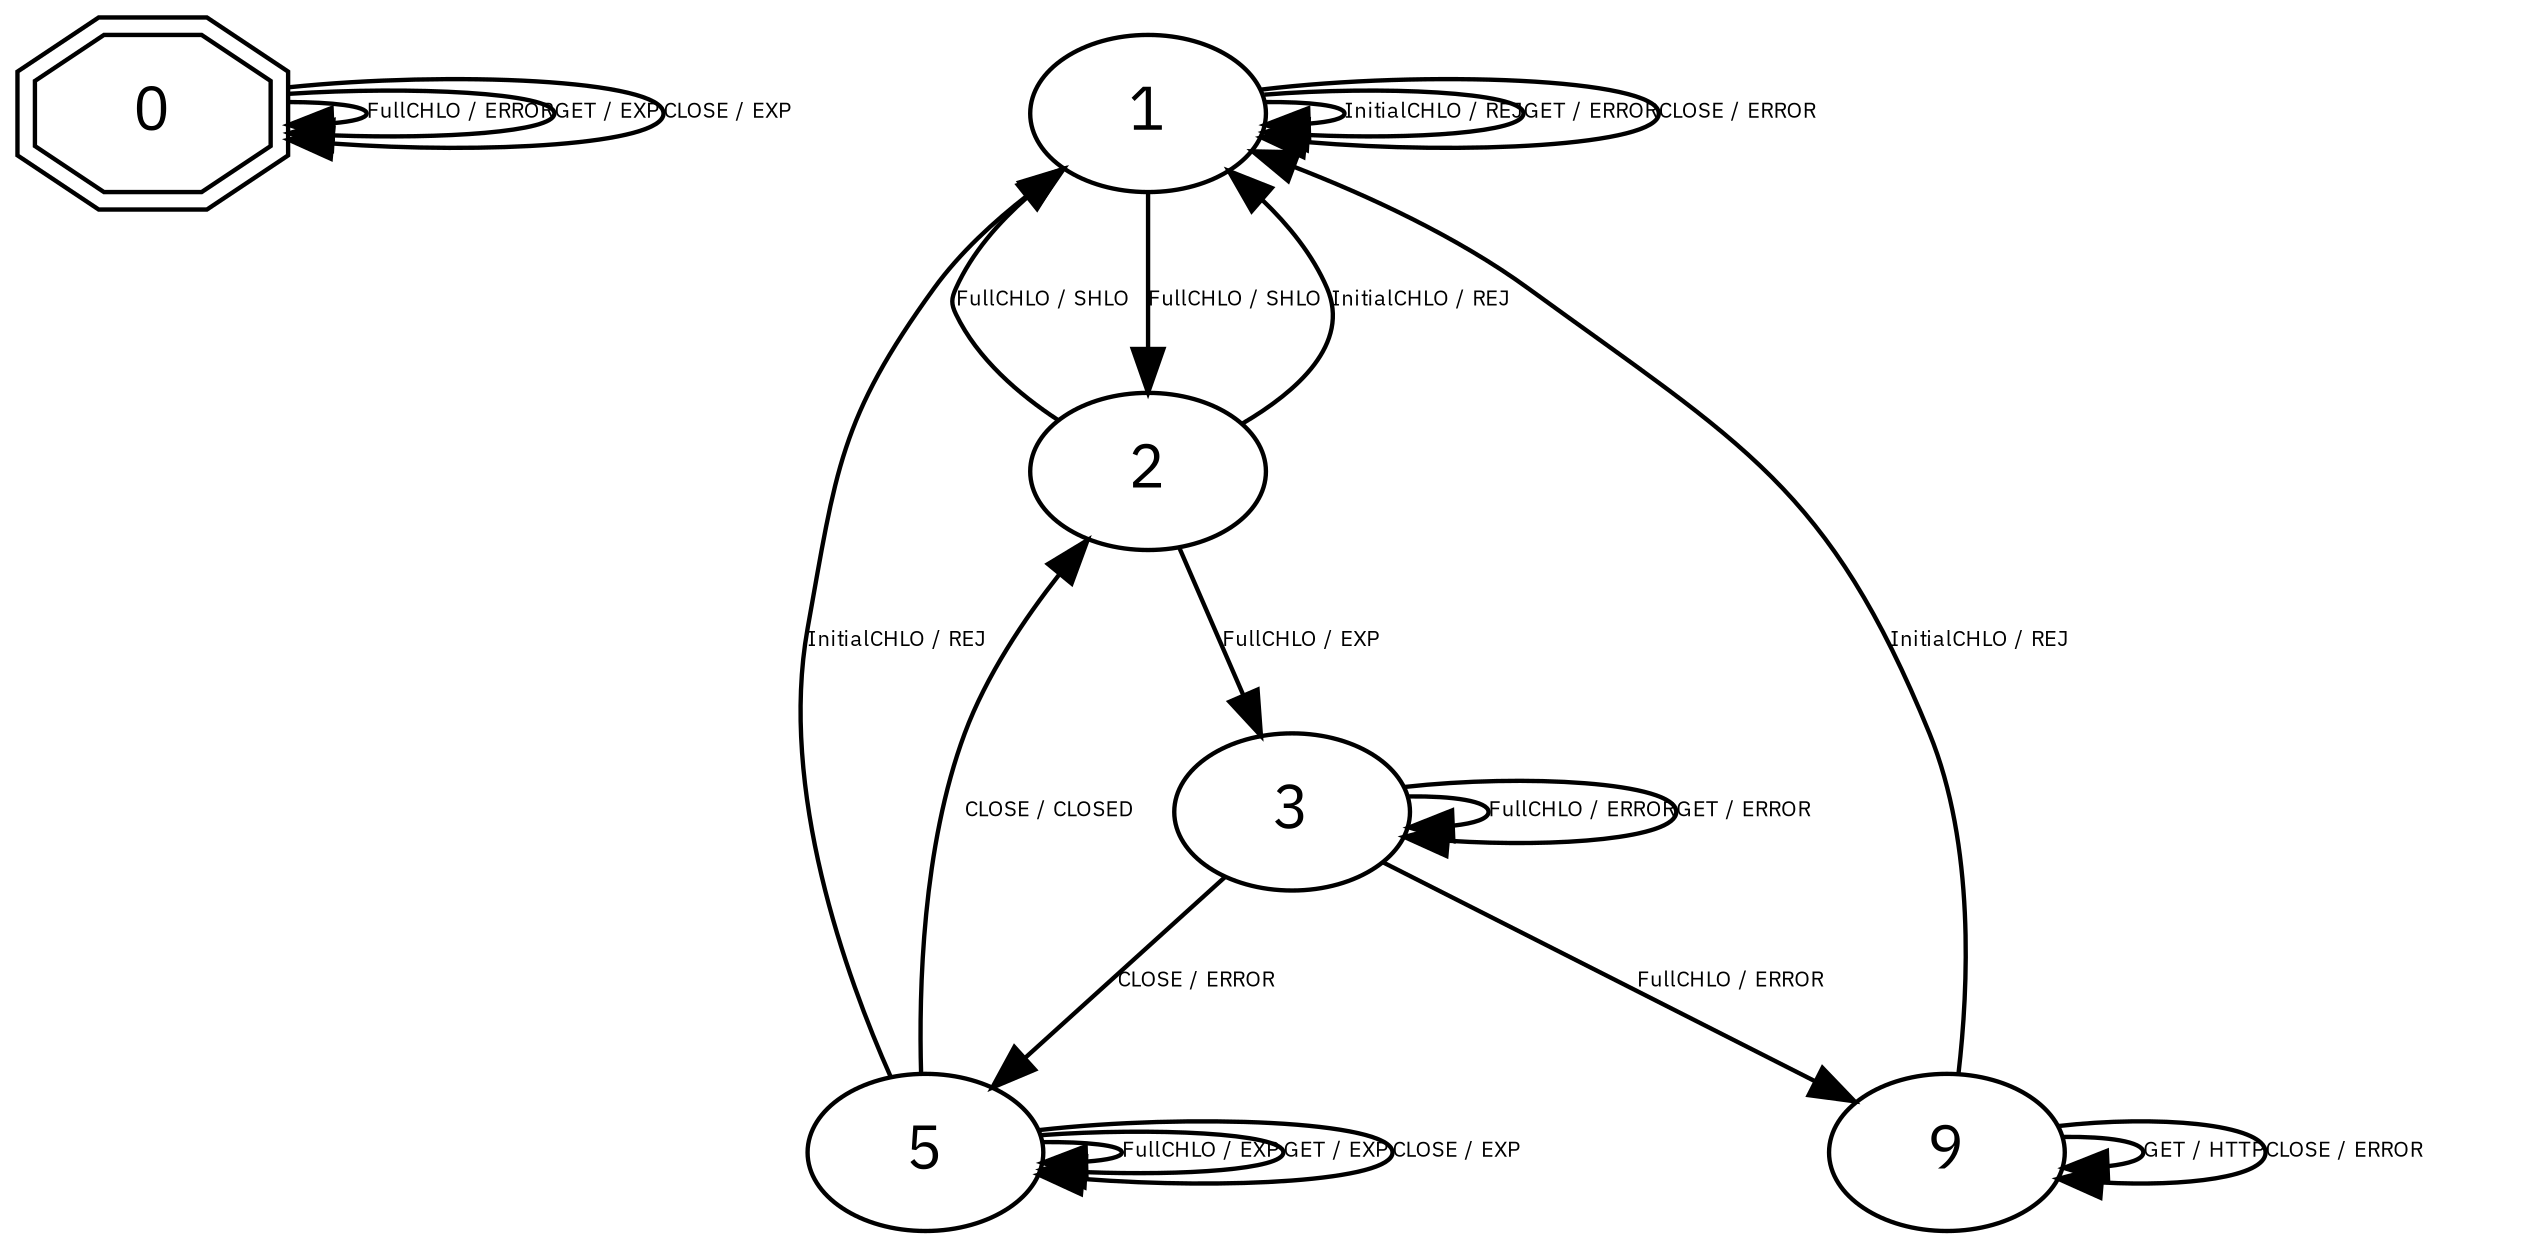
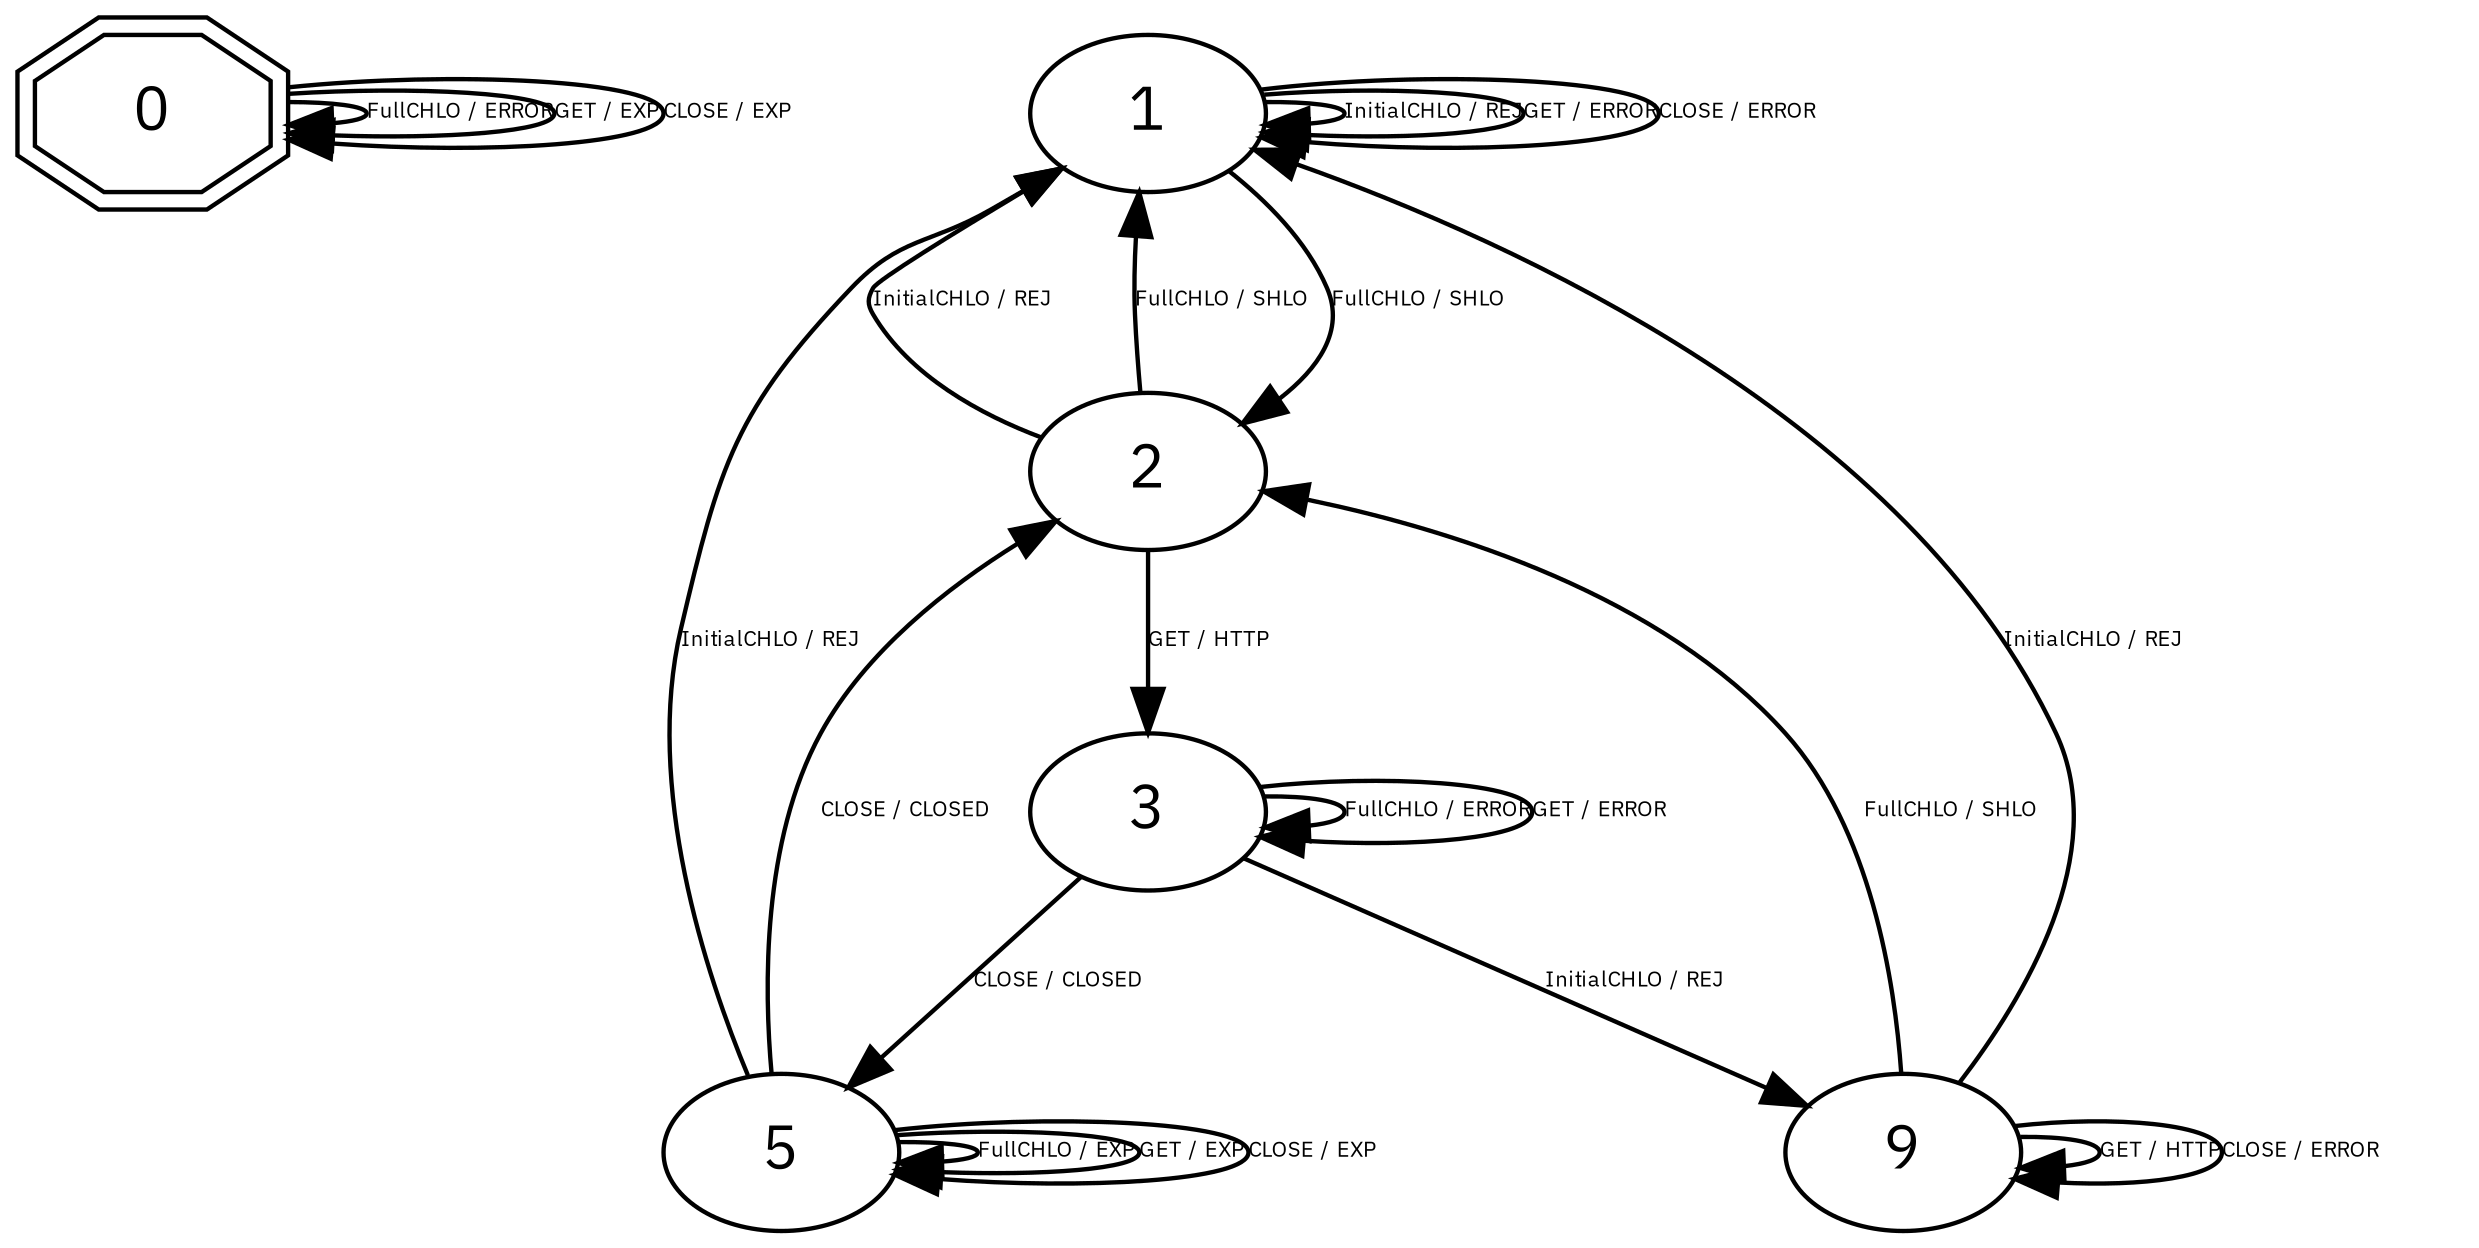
edge "2" -> "3": label "FullCHLO / EXP" -> "GET / HTTP"
edge "9" -> "2": added, label "FullCHLO / SHLO"
edge "3" -> "5": label "CLOSE / ERROR" -> "CLOSE / CLOSED"
edge "3" -> "9": label "FullCHLO / ERROR" -> "InitialCHLO / REJ"
